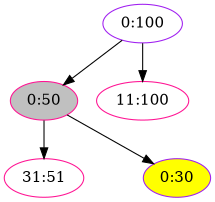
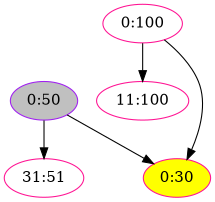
node "0:100": color purple -> deeppink
edge "0:100" -> "0:50": now "0:100" -> "0:30"
node "0:50": color deeppink -> purple
node "0:30": color purple -> deeppink
